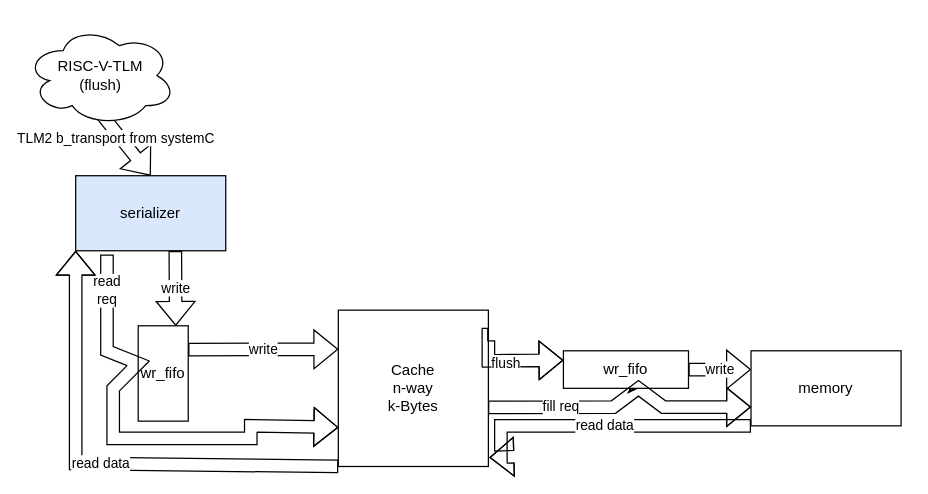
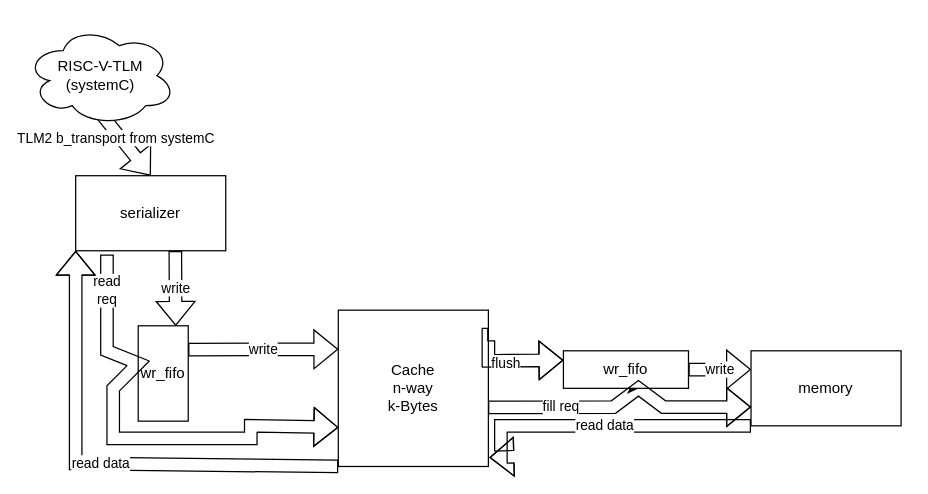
node "RISC-V-TLM (flush)": label "RISC-V-TLM (flush)" -> "RISC-V-TLM (systemC)"
node "serializer": fillcolor #dae8fc -> #ffffff
